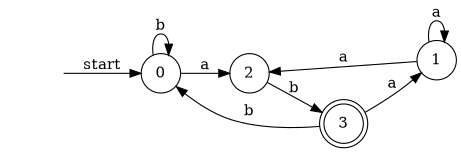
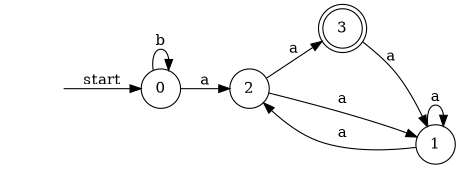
edge "2" -> "3": label "b" -> "a"
edge "2" -> "1": added, label "a"
edge "3" -> "0": removed, label "b"
